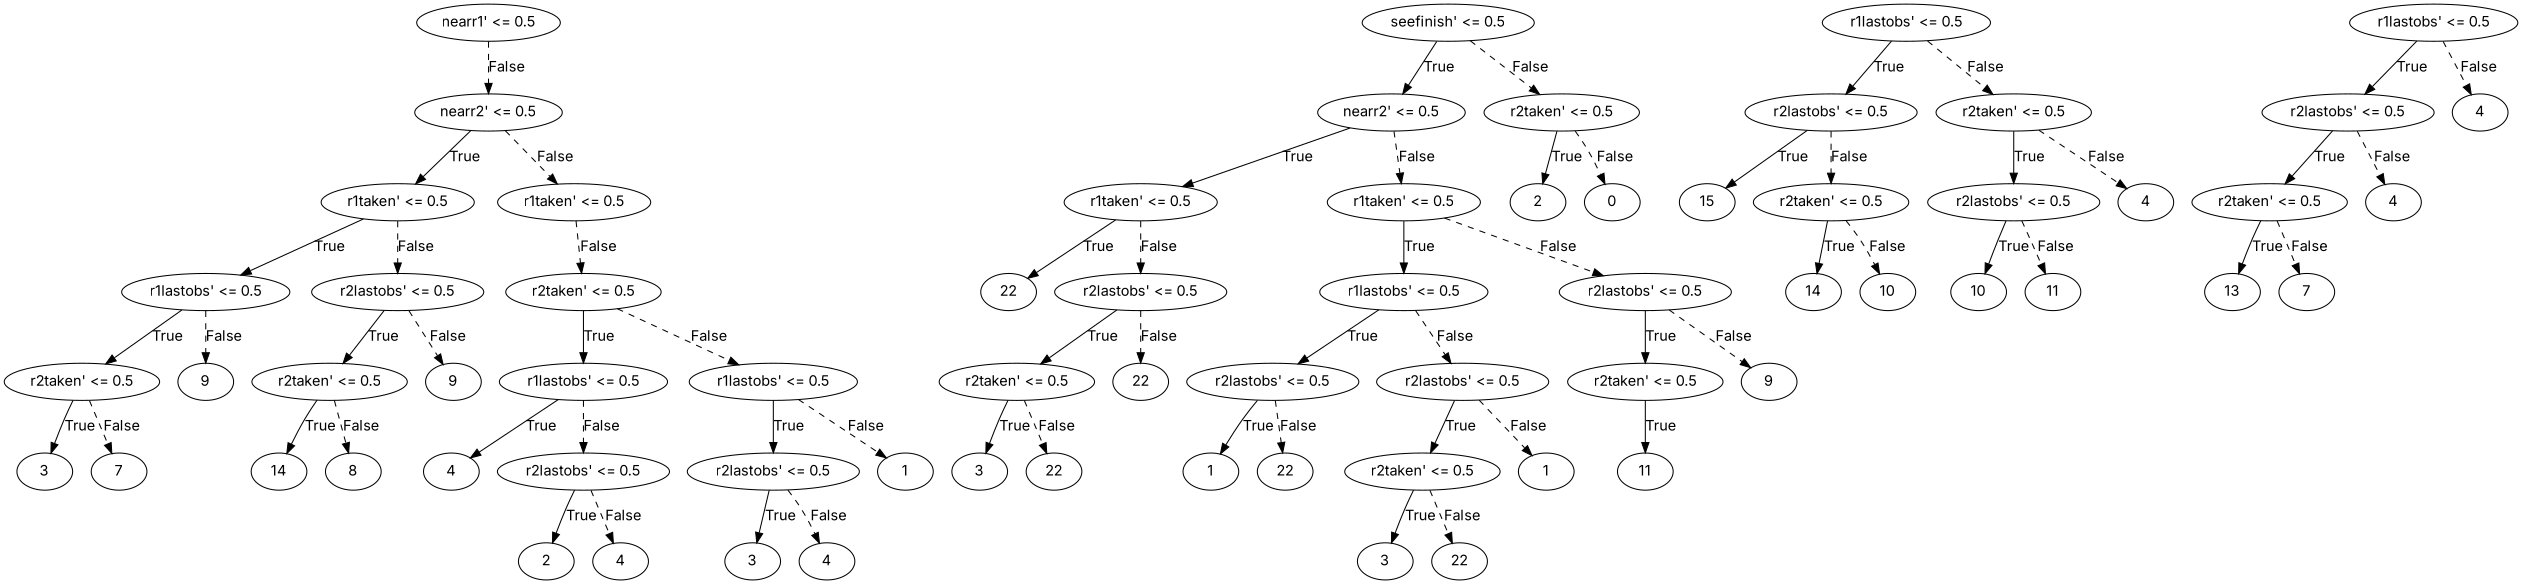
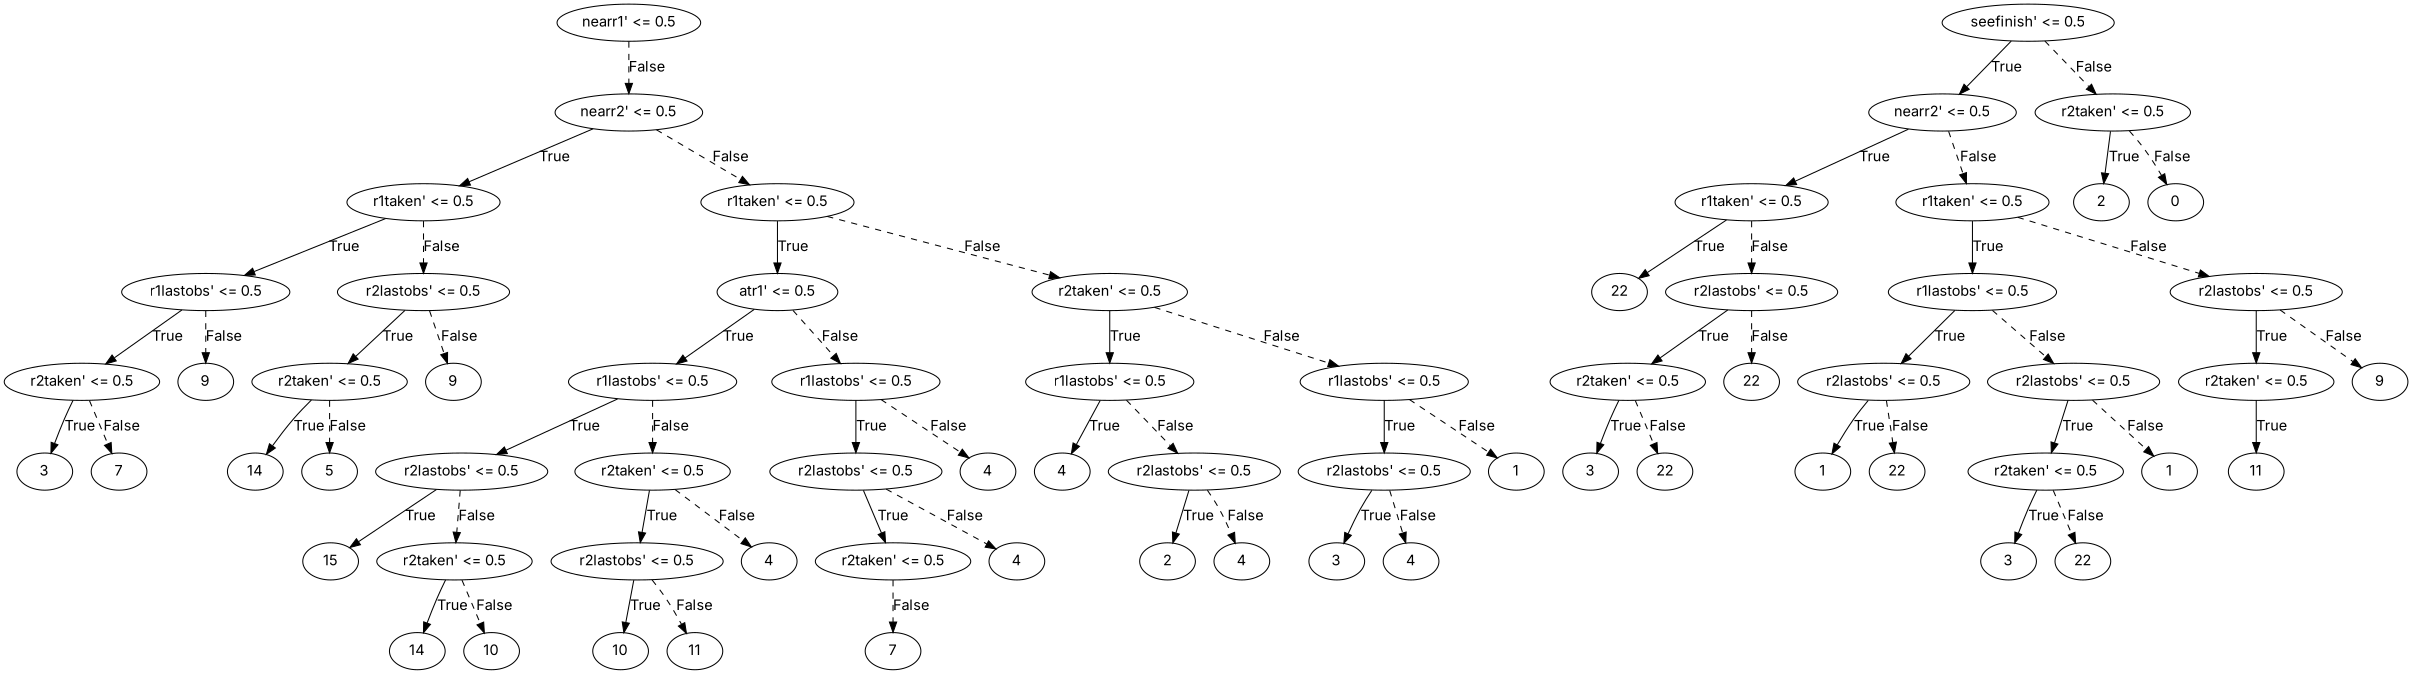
node "atr1' <= 0.5": added
node "13": removed
node "8": label "8" -> "5"
